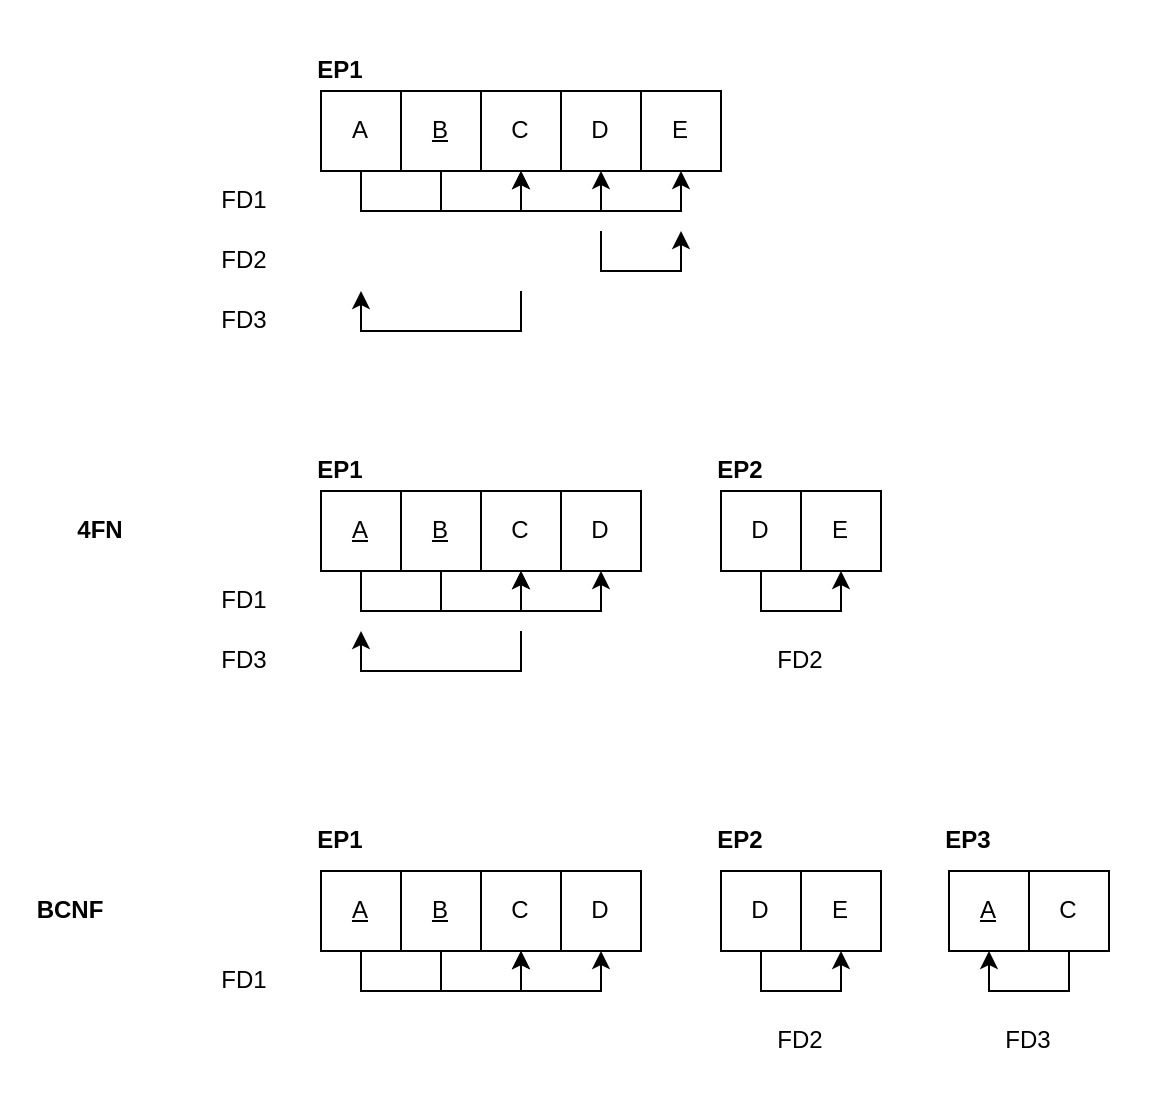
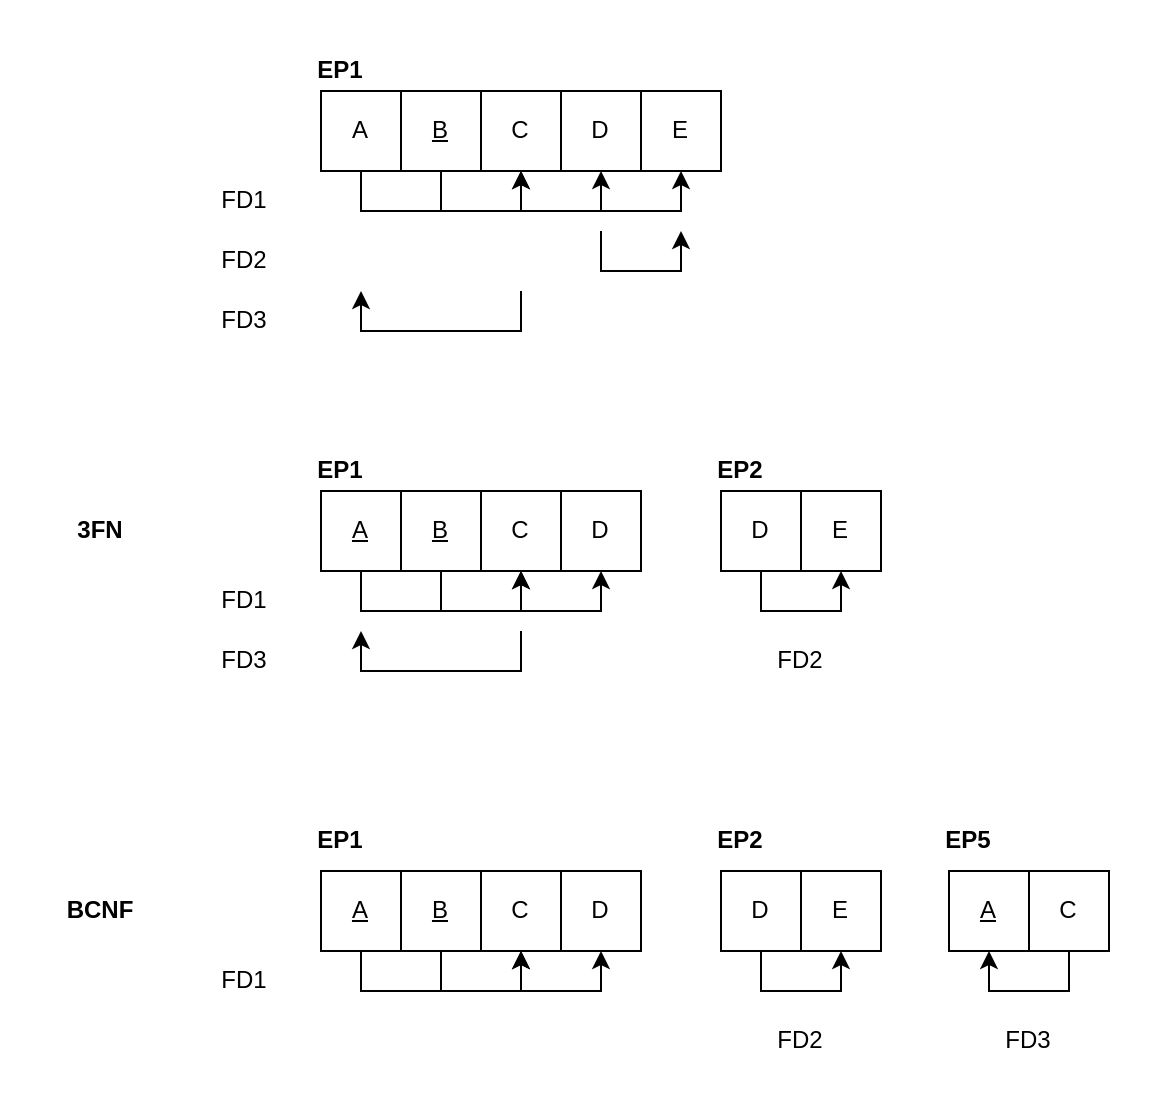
node "4FN": label "4FN" -> "3FN"
node "EP3": label "EP3" -> "EP5"
node "BCNF": moved (71, 911) -> (101, 911)
